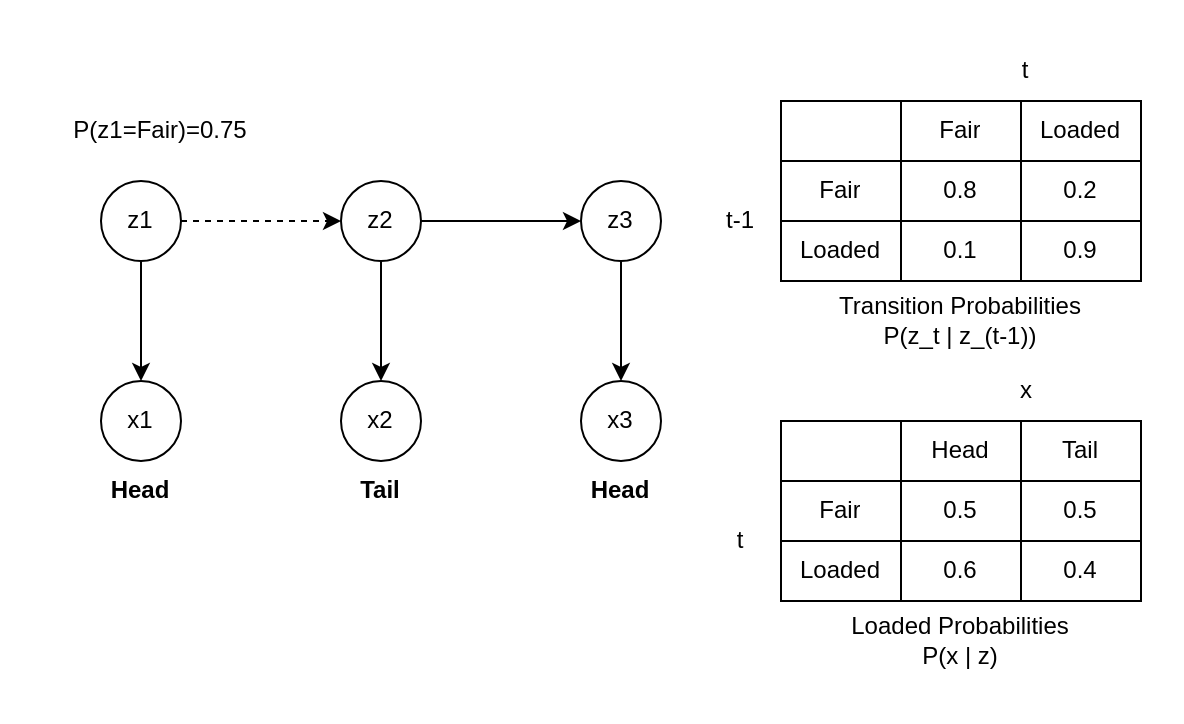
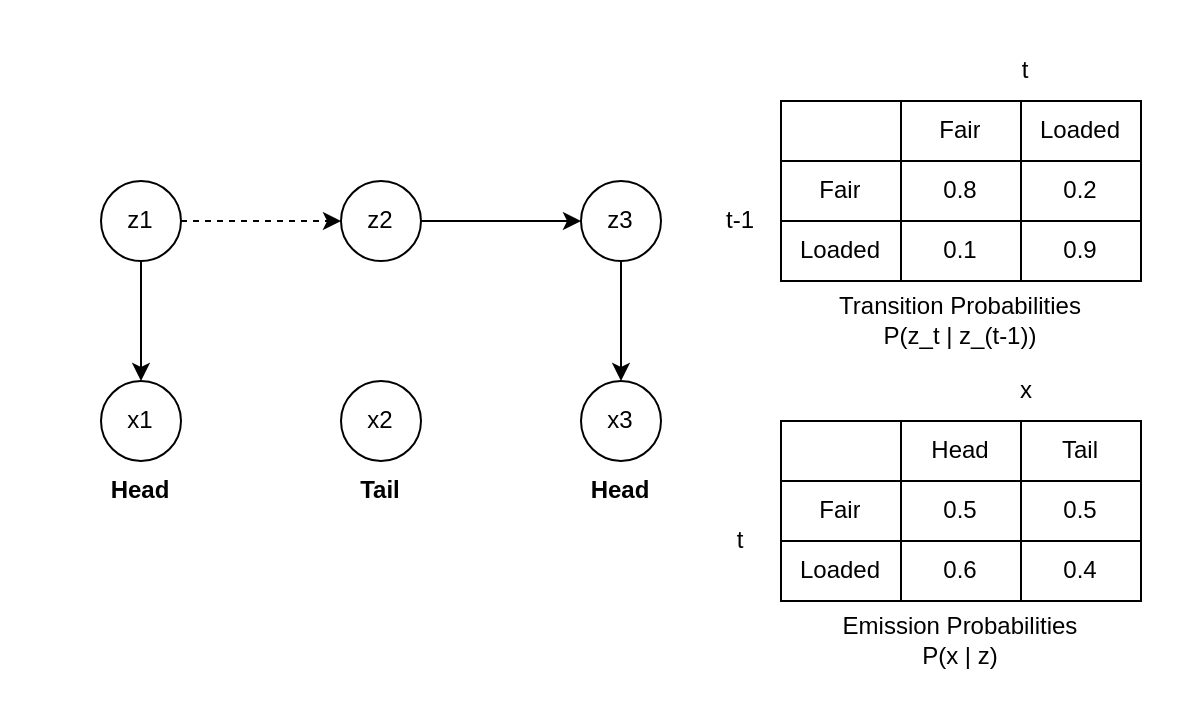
node "P(z1=Fair)=0.75": removed
edge "z2" -> "x2": removed
node "Loaded Probabilities P(x | z)": label "Loaded Probabilities P(x | z)" -> "Emission Probabilities P(x | z)"
